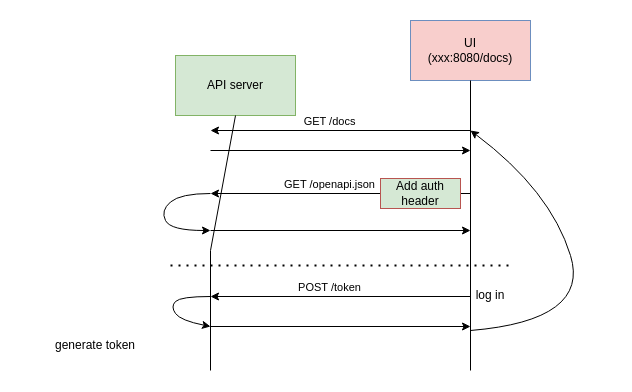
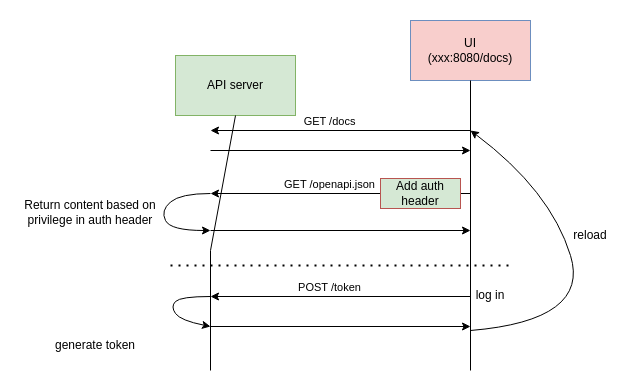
node "Return content based on privilege in auth header": added
node "reload": added
